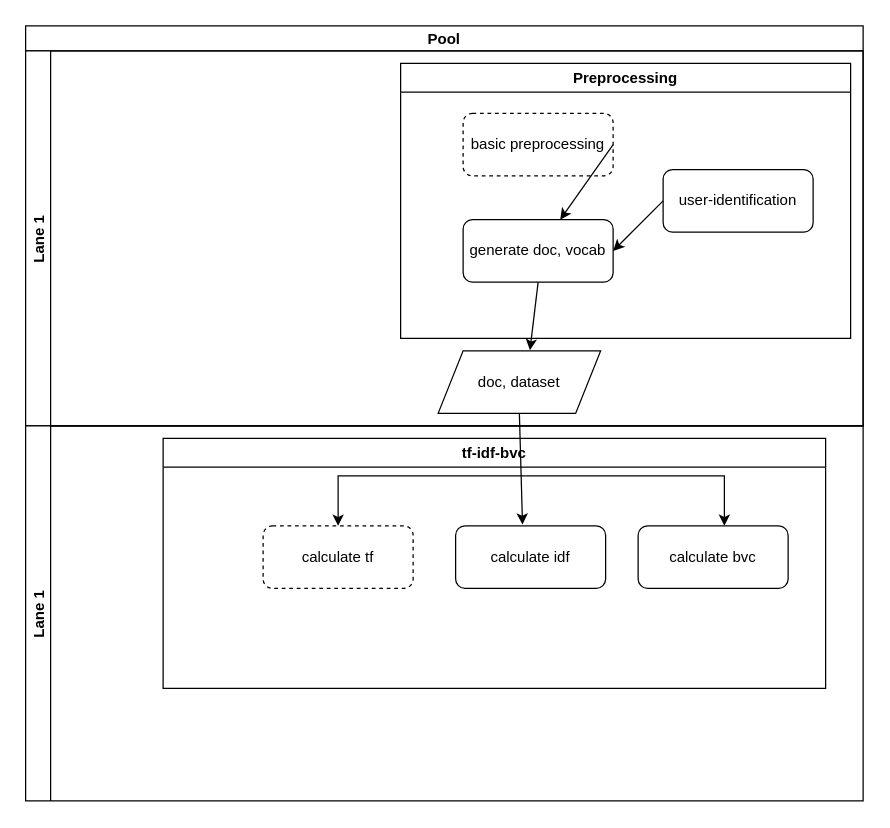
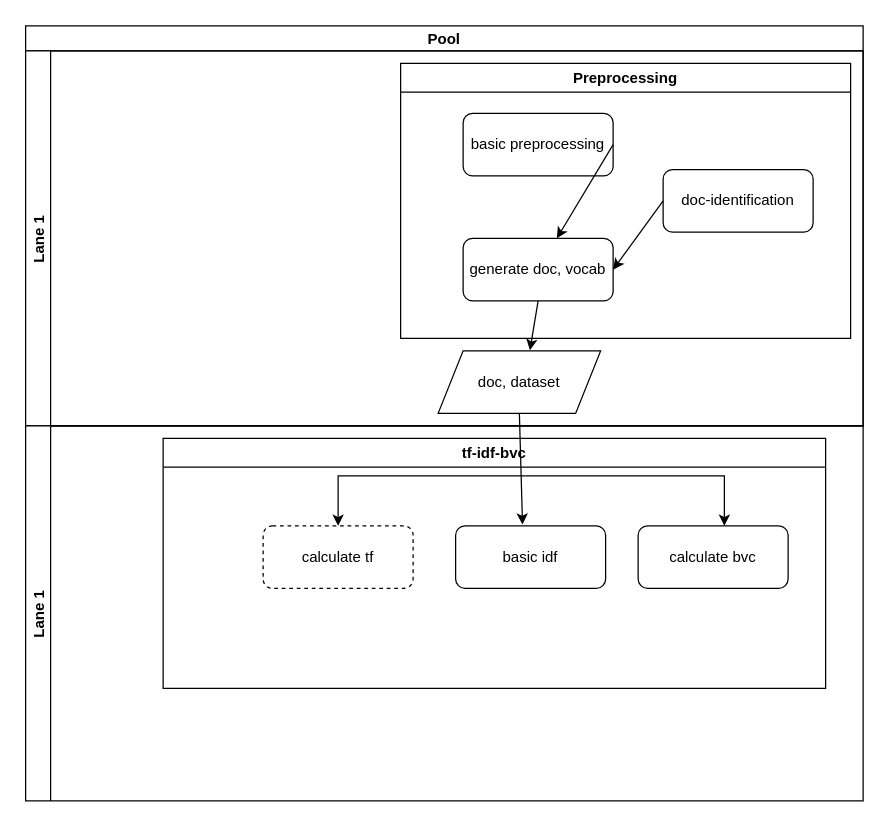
node "basic preprocessing": style dashed -> solid
node "user-identification": label "user-identification" -> "doc-identification"
node "generate doc, vocab": moved (538, 251) -> (538, 269)
node "calculate idf": label "calculate idf" -> "basic idf"
